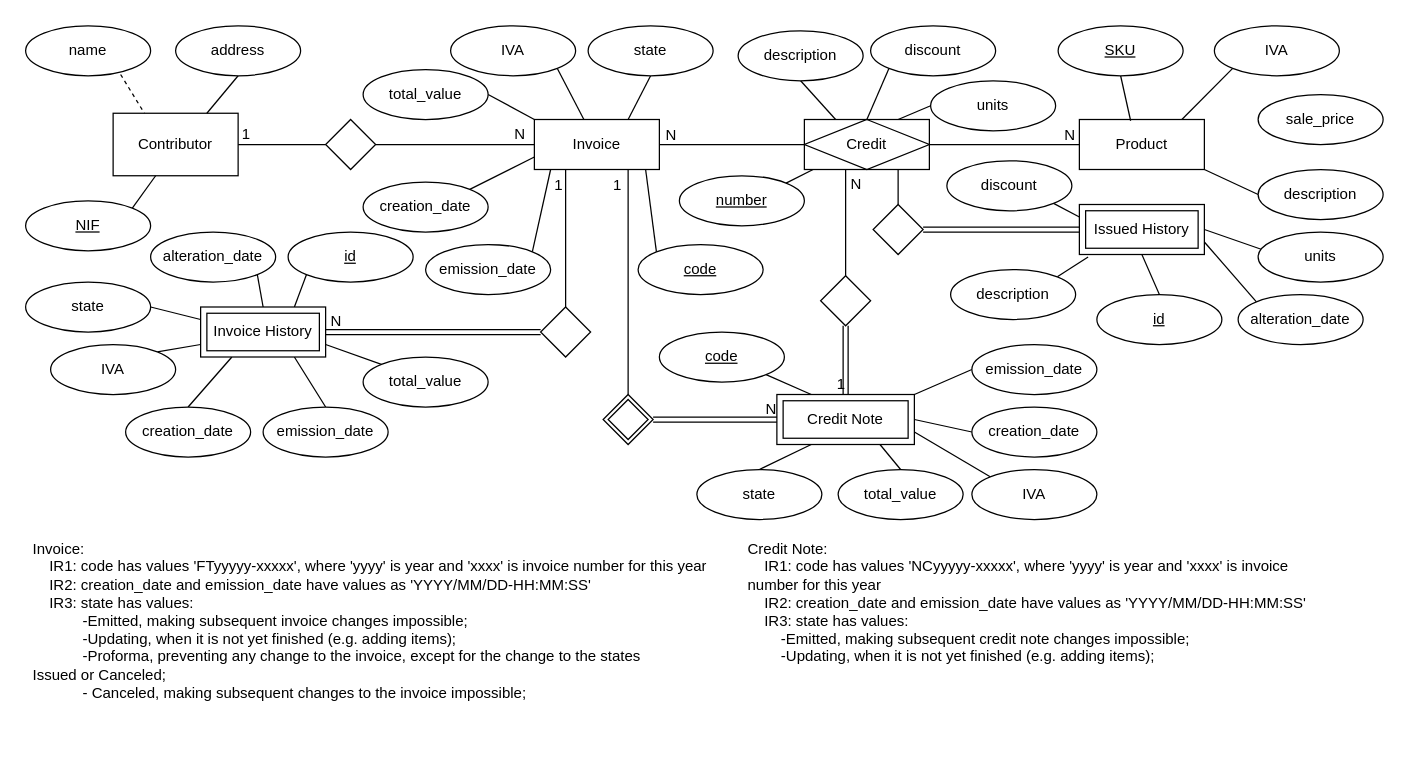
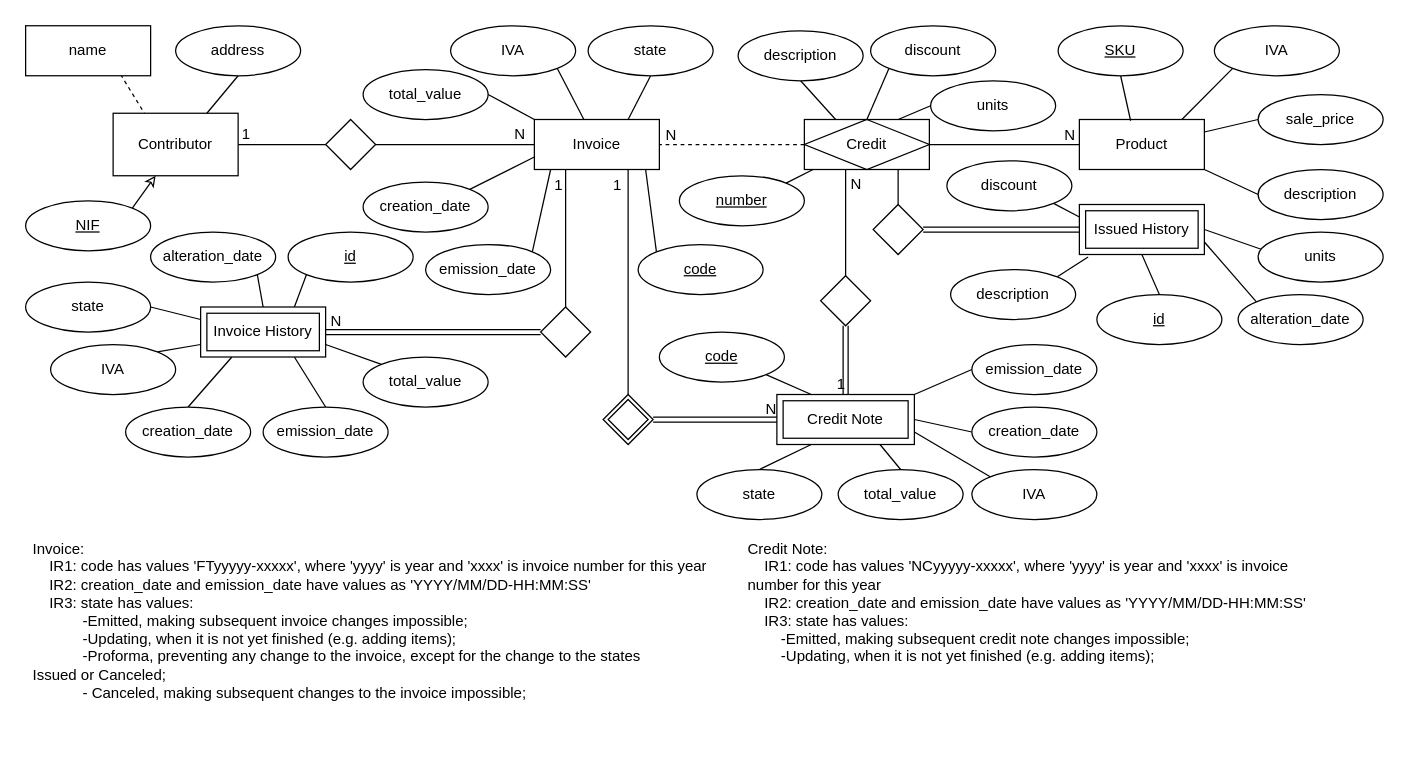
node "name": shape ellipse -> rectangle
edge "sale_price" -- "Product": added
edge "Invoice" -- "Credit": style solid -> dashed
edge "Contributor" -- "NIF": arrowhead none -> classic
